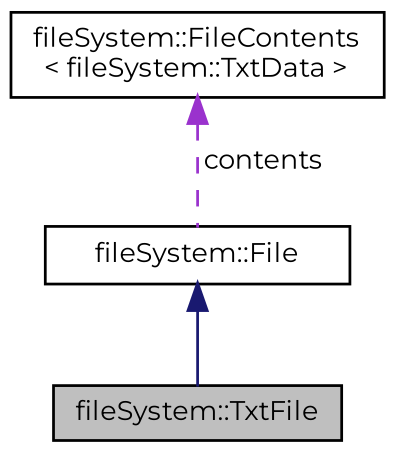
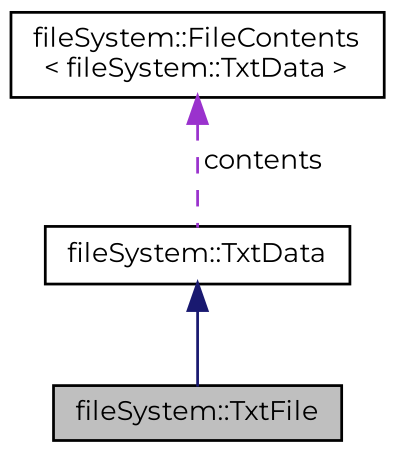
node "fileSystem::File": label "fileSystem::File" -> "fileSystem::TxtData"
